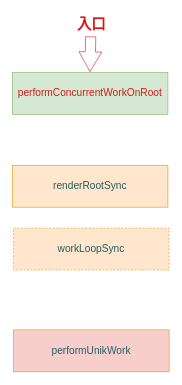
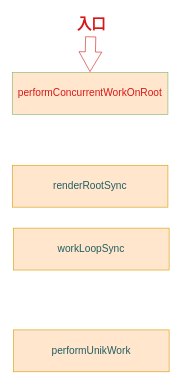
node "performConcurrentWorkOnRoot": fillcolor #d5e8d4 -> #ffe6cc
node "workLoopSync": style dashed -> solid
node "performUnikWork": fillcolor #f8cecc -> #ffe6cc
